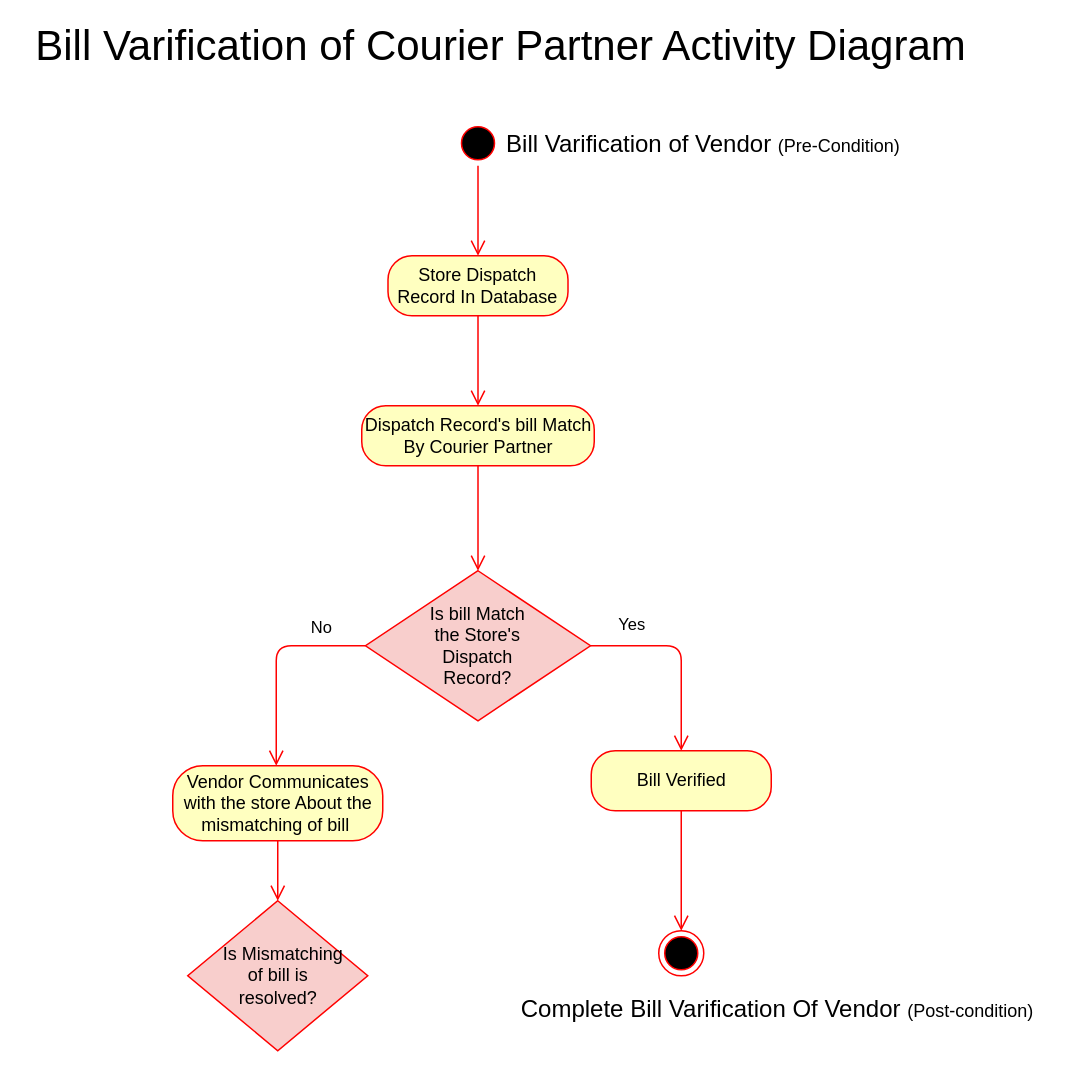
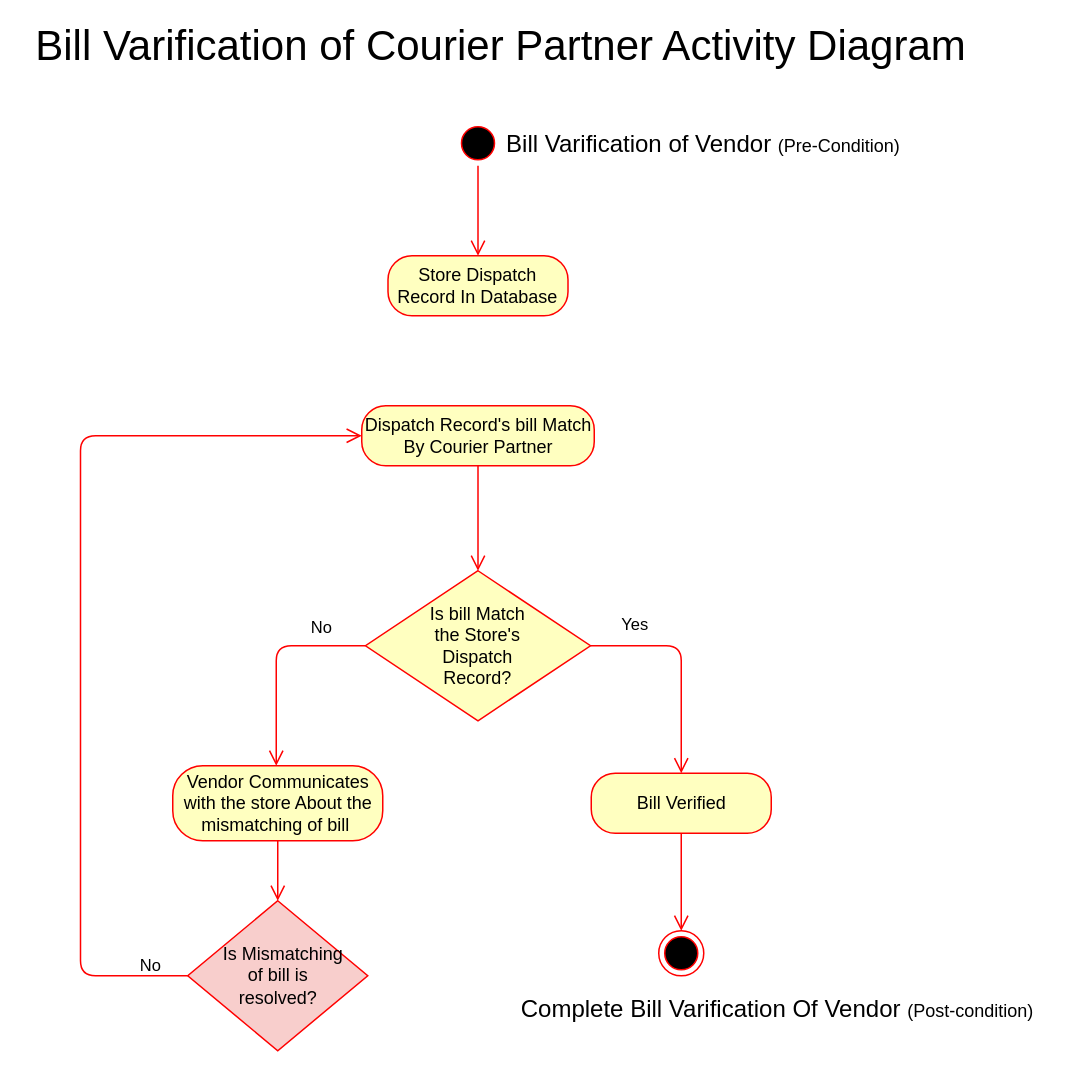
edge "Store Dispatch Record In Database" -> "Dispatch Record's bill Match By Courier Partner": removed
edge "Is Mismatching of bill is resolved?" -> "Dispatch Record's bill Match By Courier Partner": added, label "No"
node "Is bill Match the Store's Dispatch Record?": fillcolor #f8cecc -> #ffffc0
node "Bill Verified": moved (681, 781) -> (681, 803)
